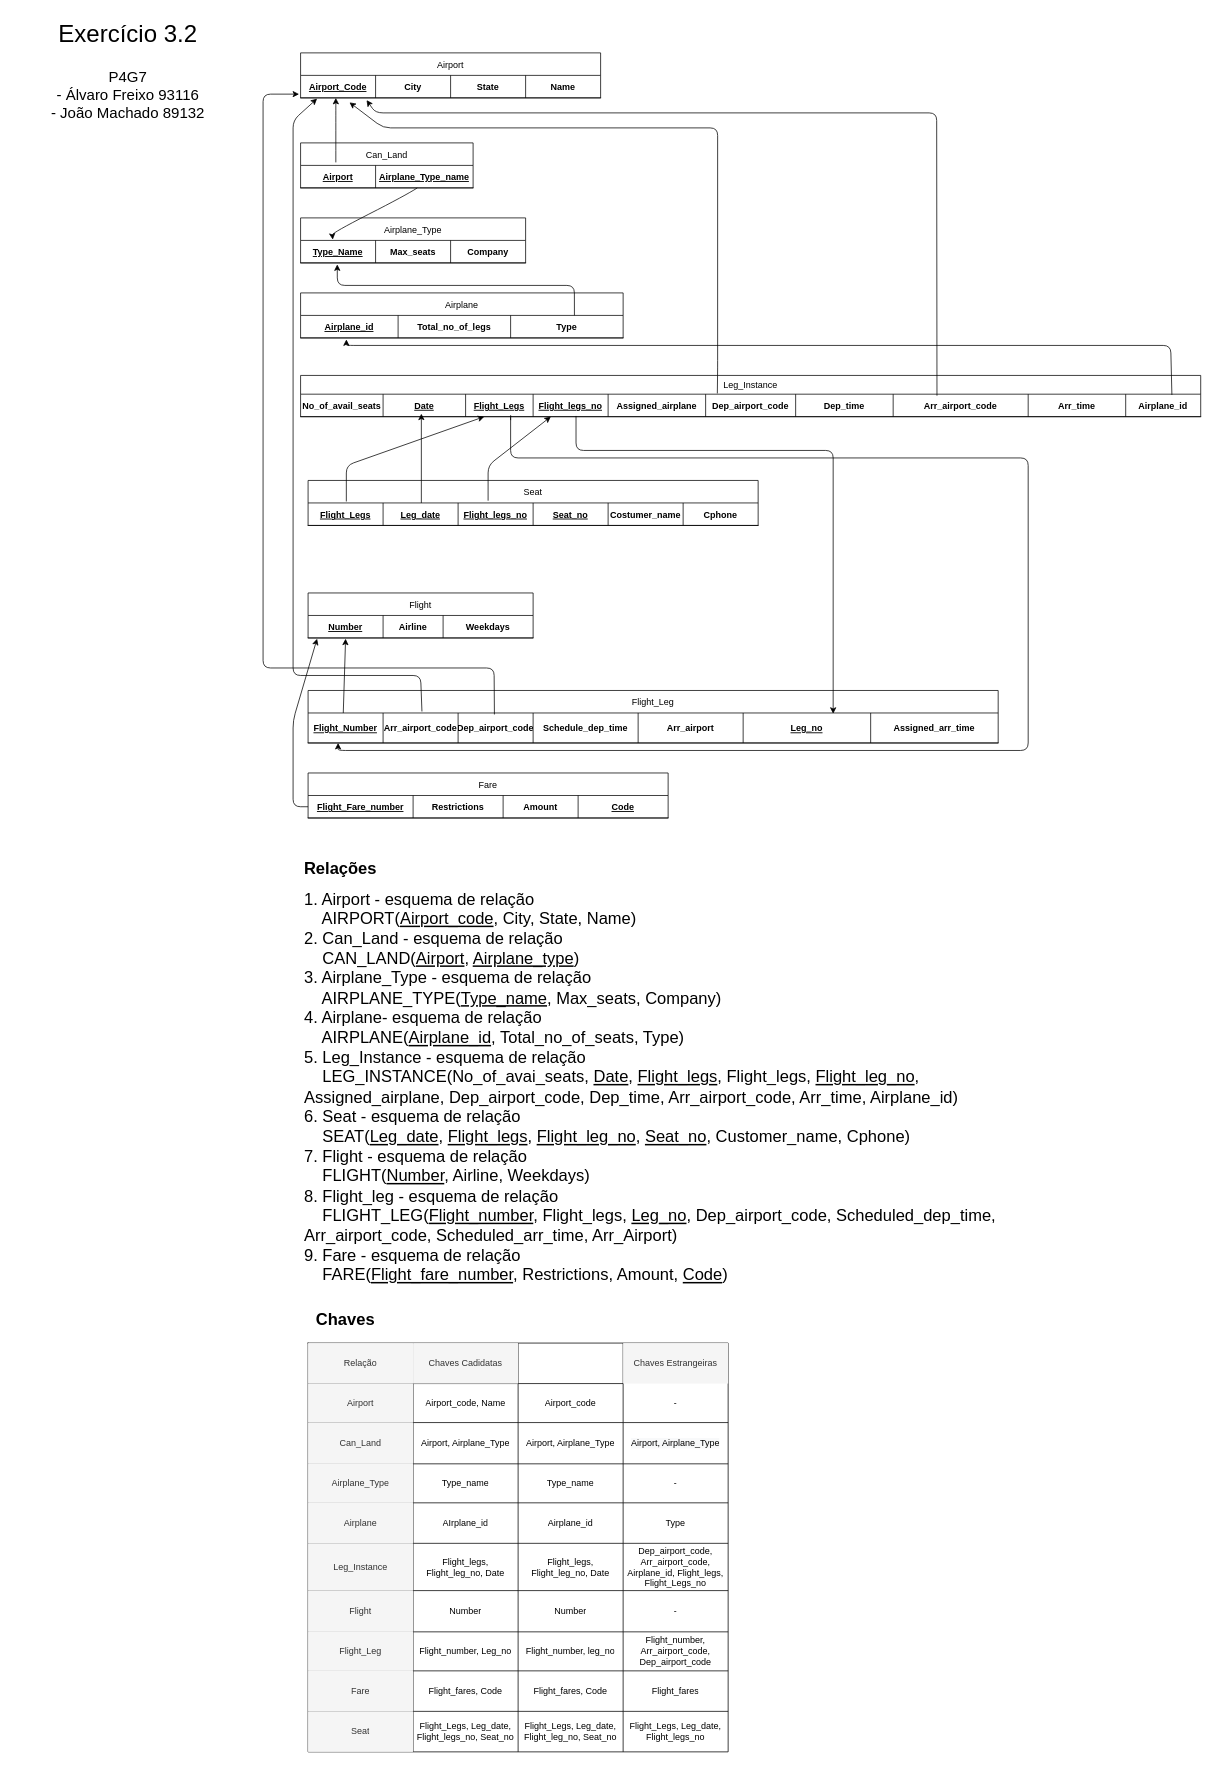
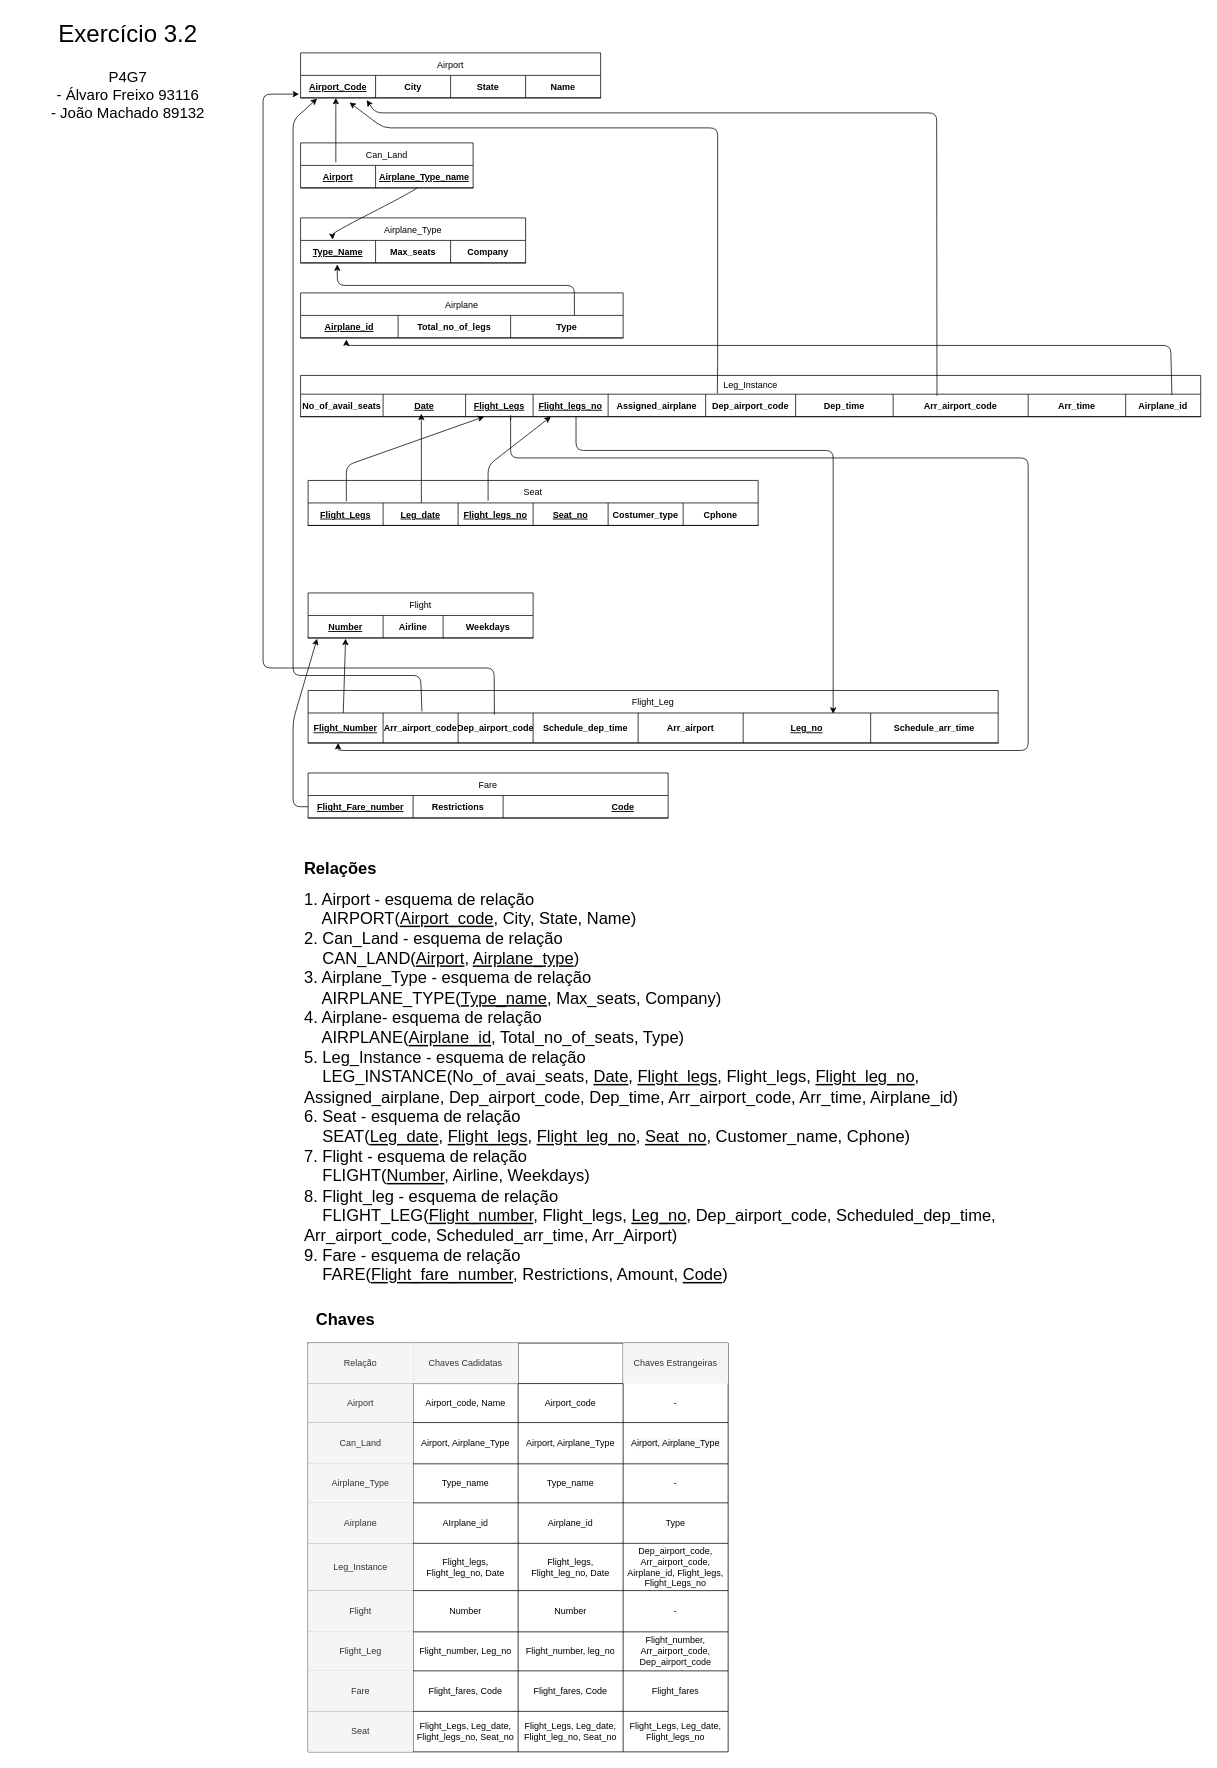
node "Costumer_name": label "Costumer_name" -> "Costumer_type"
node "Assigned_arr_time": label "Assigned_arr_time" -> "Schedule_arr_time"
node "Amount": removed
